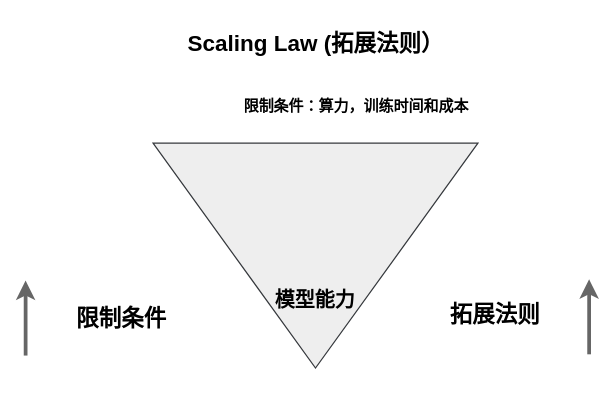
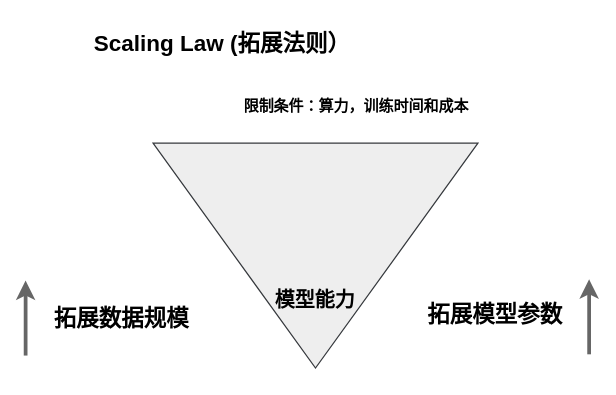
node "Scaling Law (拓展法则）": moved (316, 44) -> (222, 44)
node "拓展法则": label "拓展法则" -> "拓展模型参数"
node "限制条件": label "限制条件" -> "拓展数据规模"
